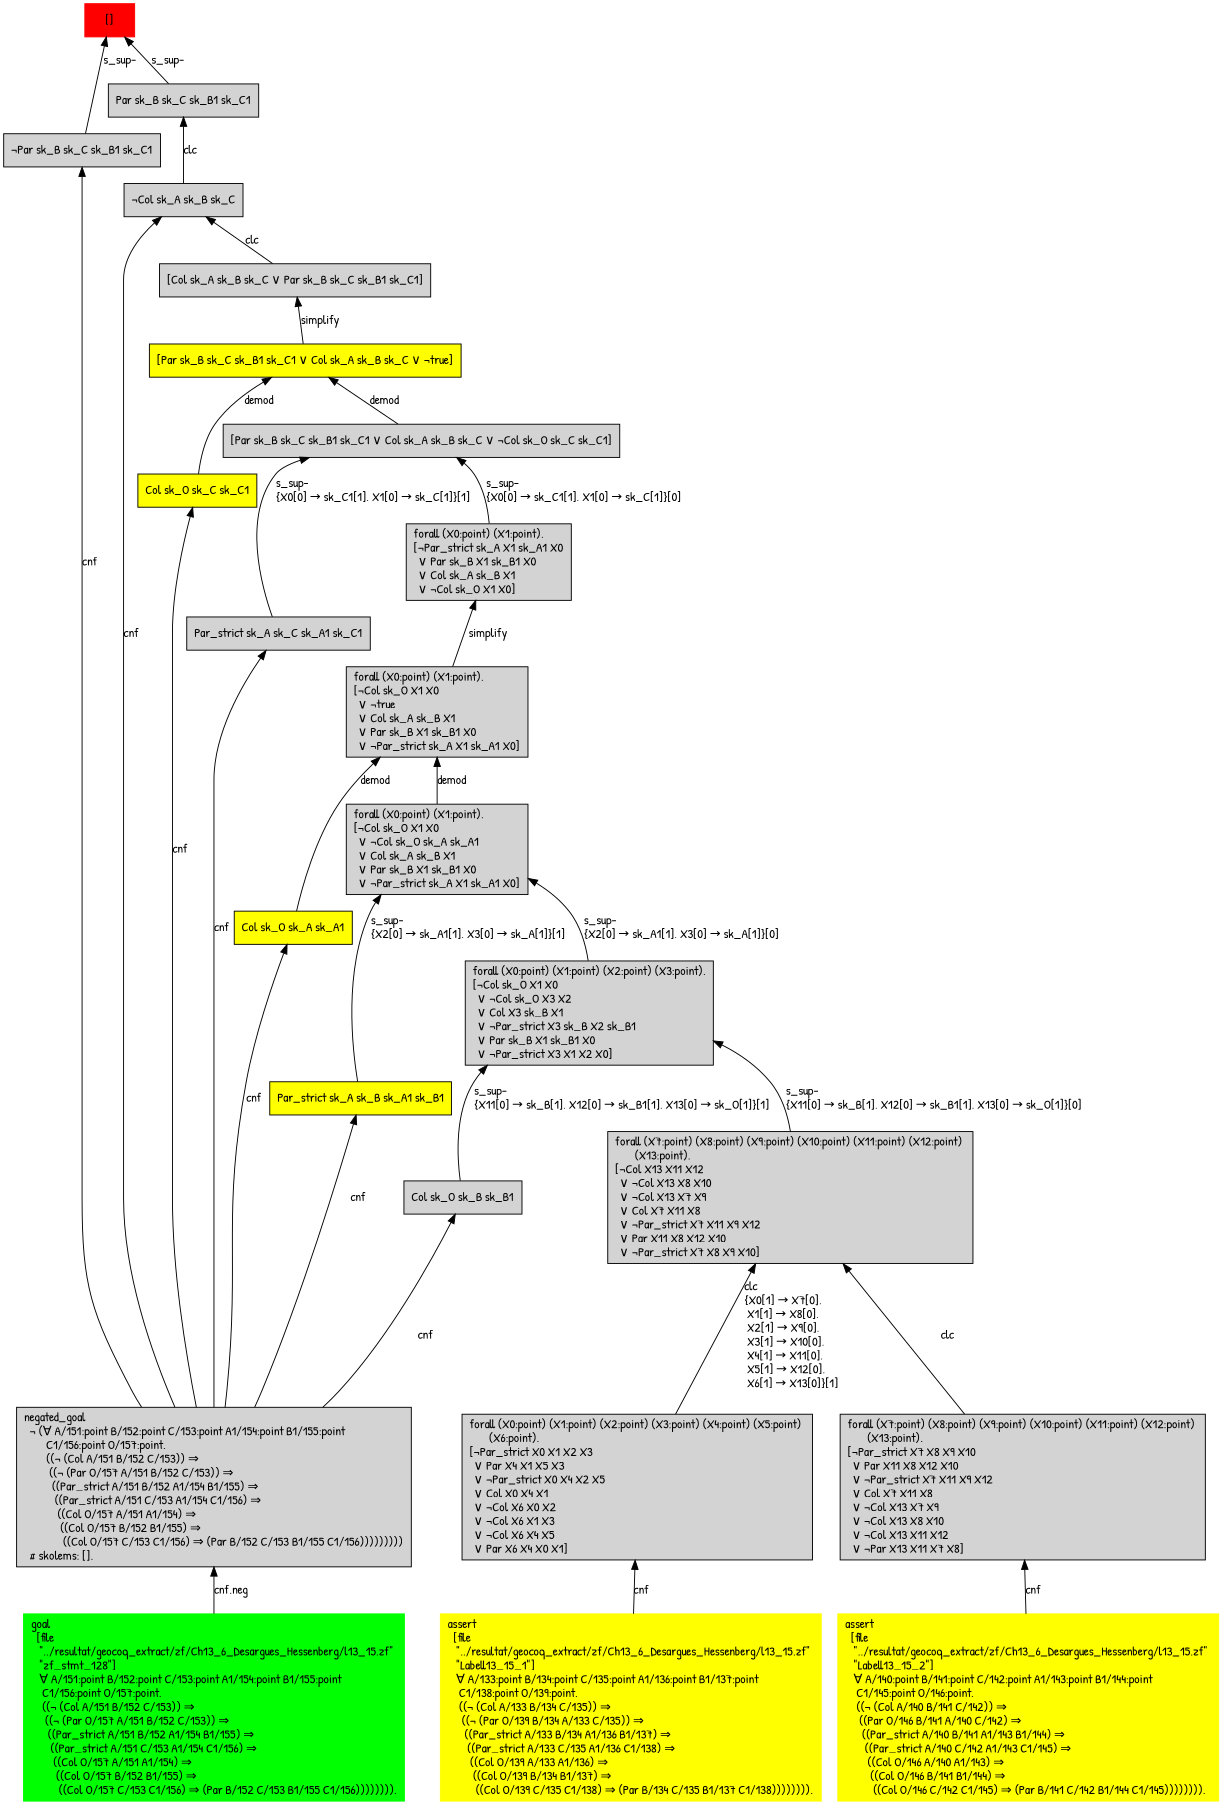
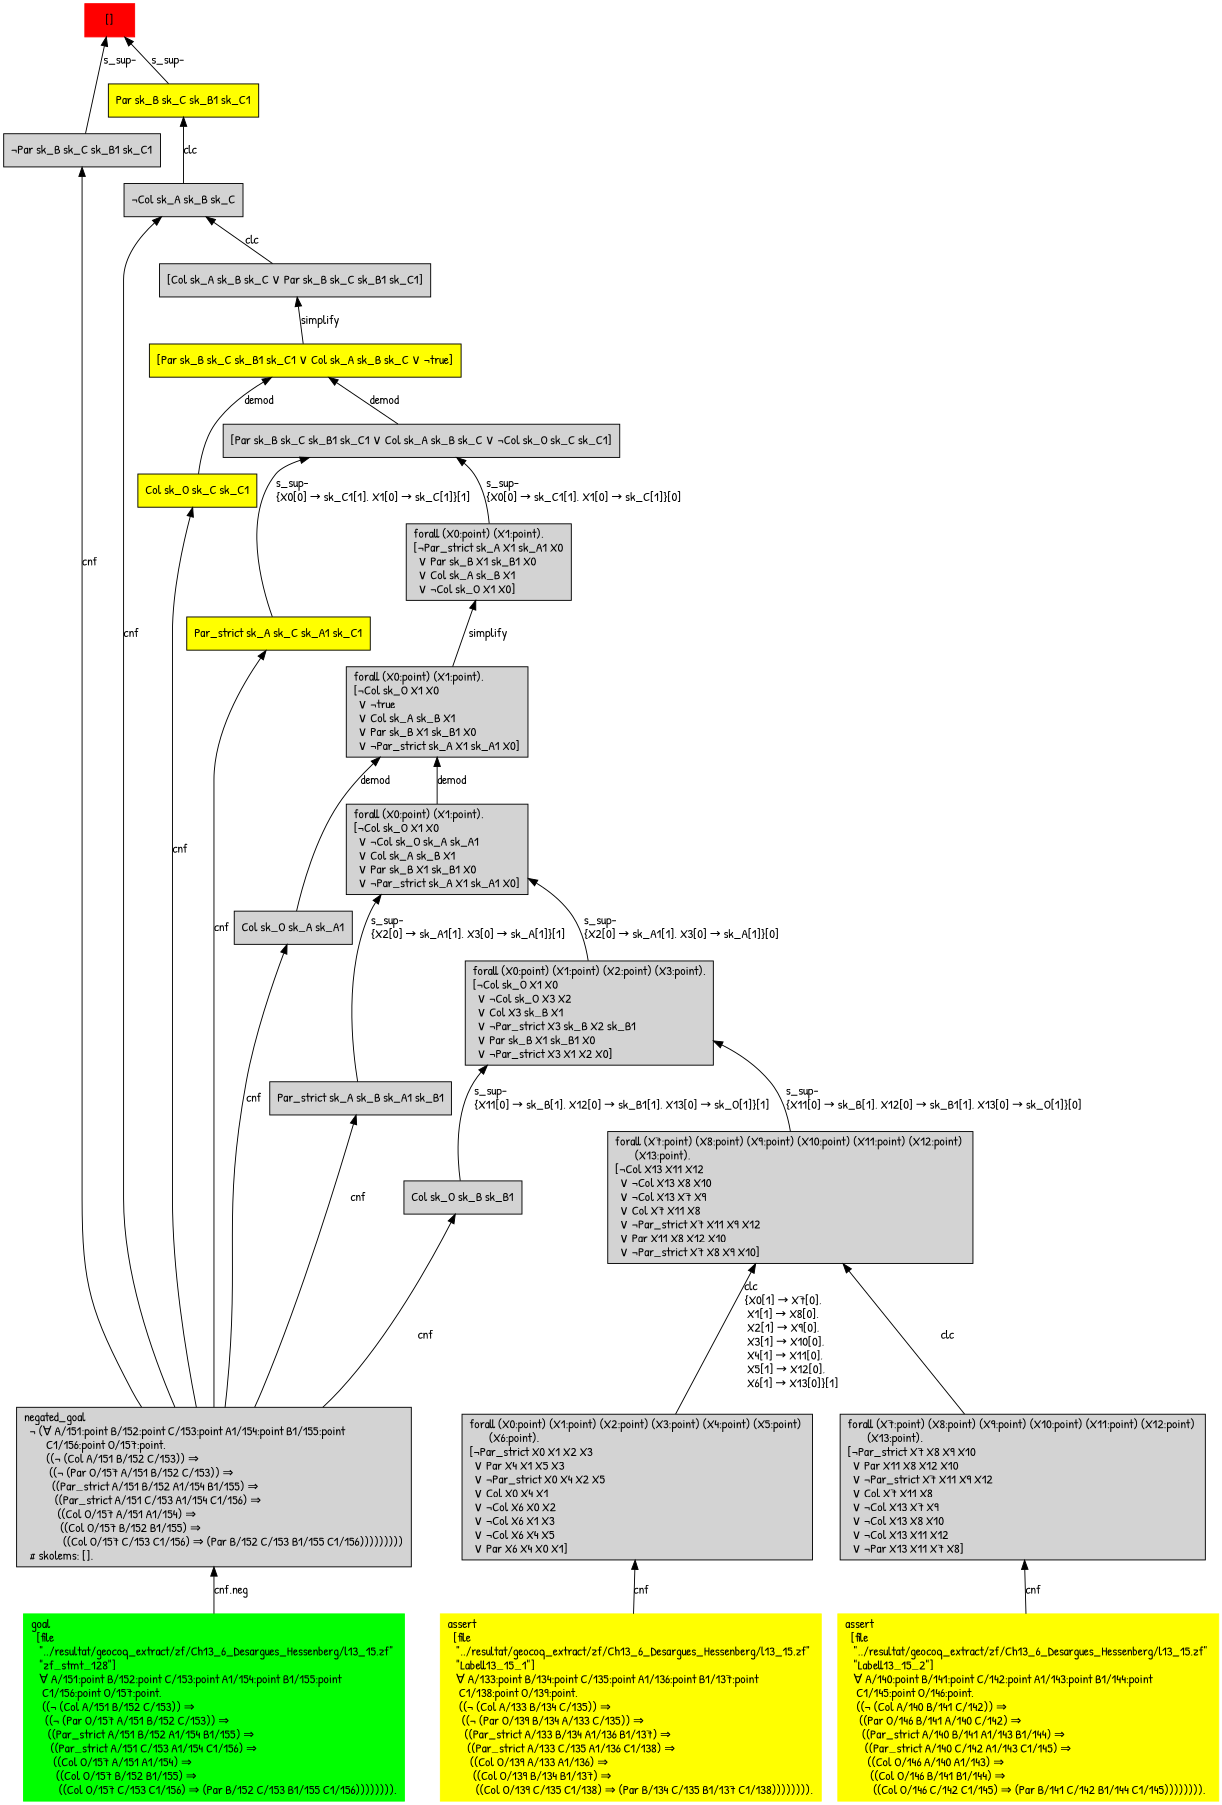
node "Par sk_B sk_C sk_B1 sk_C1": fillcolor lightgrey -> yellow
node "Par_strict sk_A sk_C sk_A1 sk_C1": fillcolor lightgrey -> yellow
node "Col sk_O sk_A sk_A1": fillcolor yellow -> lightgrey
node "Par_strict sk_A sk_B sk_A1 sk_B1": fillcolor yellow -> lightgrey
